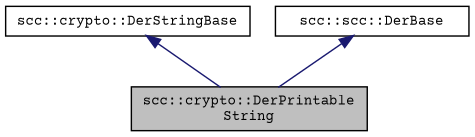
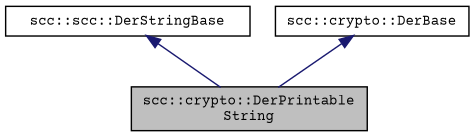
node "scc::crypto::DerStringBase": label "scc::crypto::DerStringBase" -> "scc::scc::DerStringBase"
node "scc::scc::DerBase": label "scc::scc::DerBase" -> "scc::crypto::DerBase"
